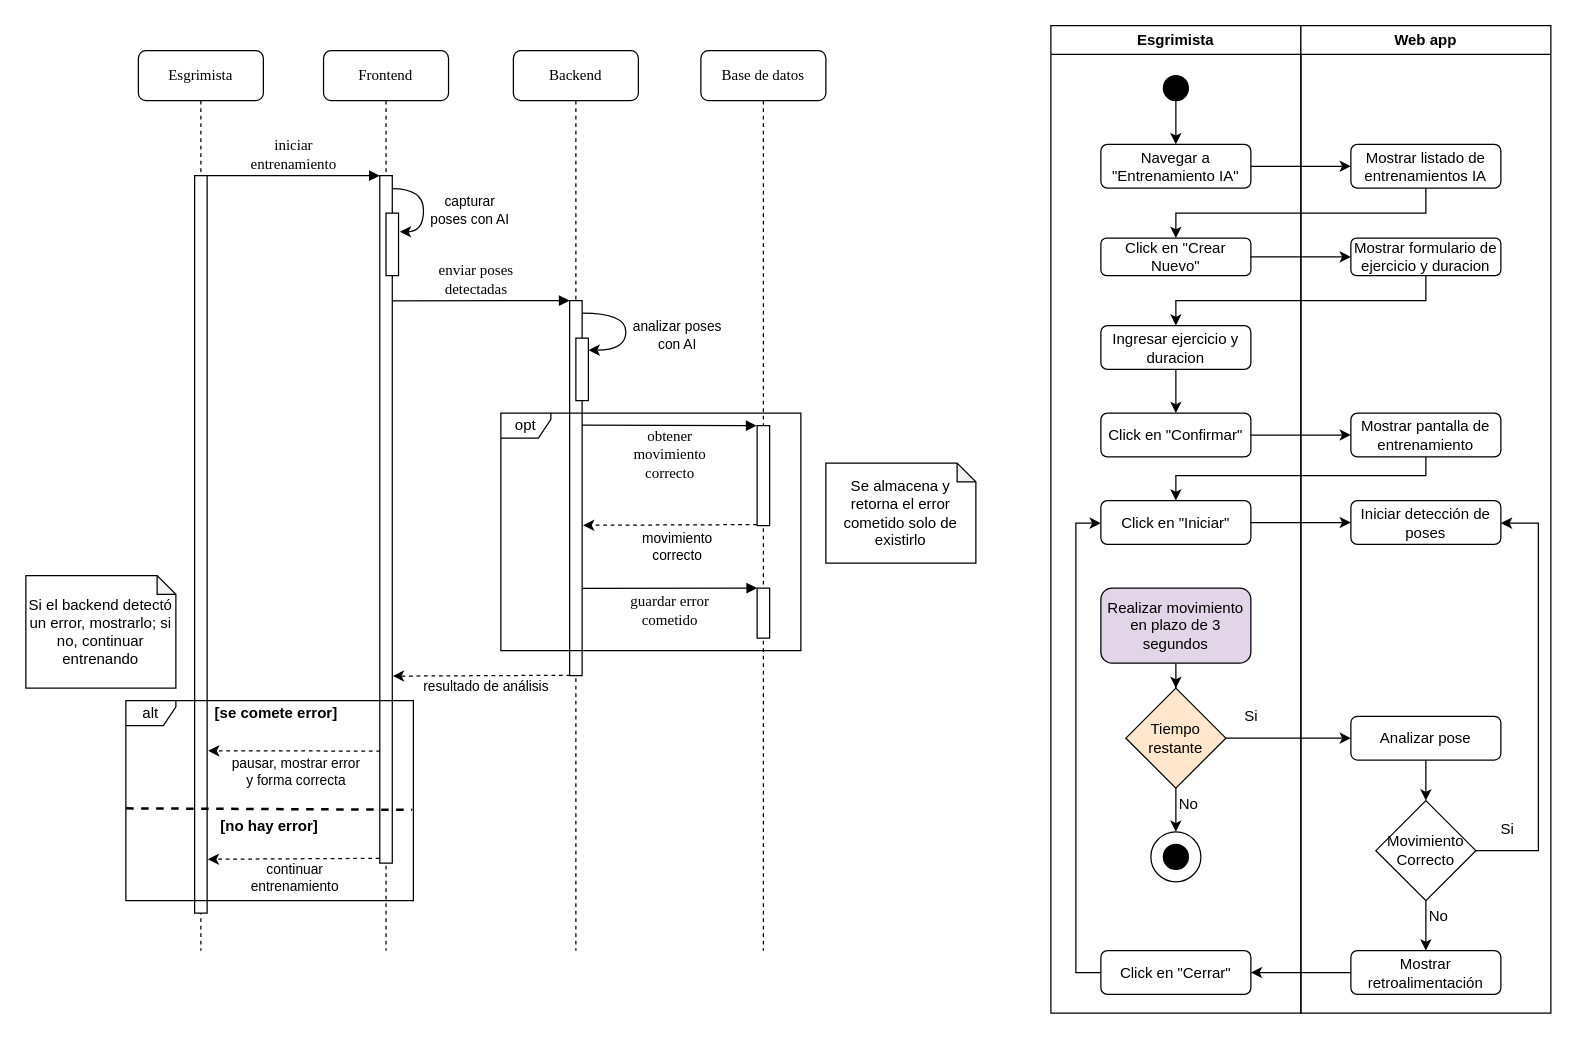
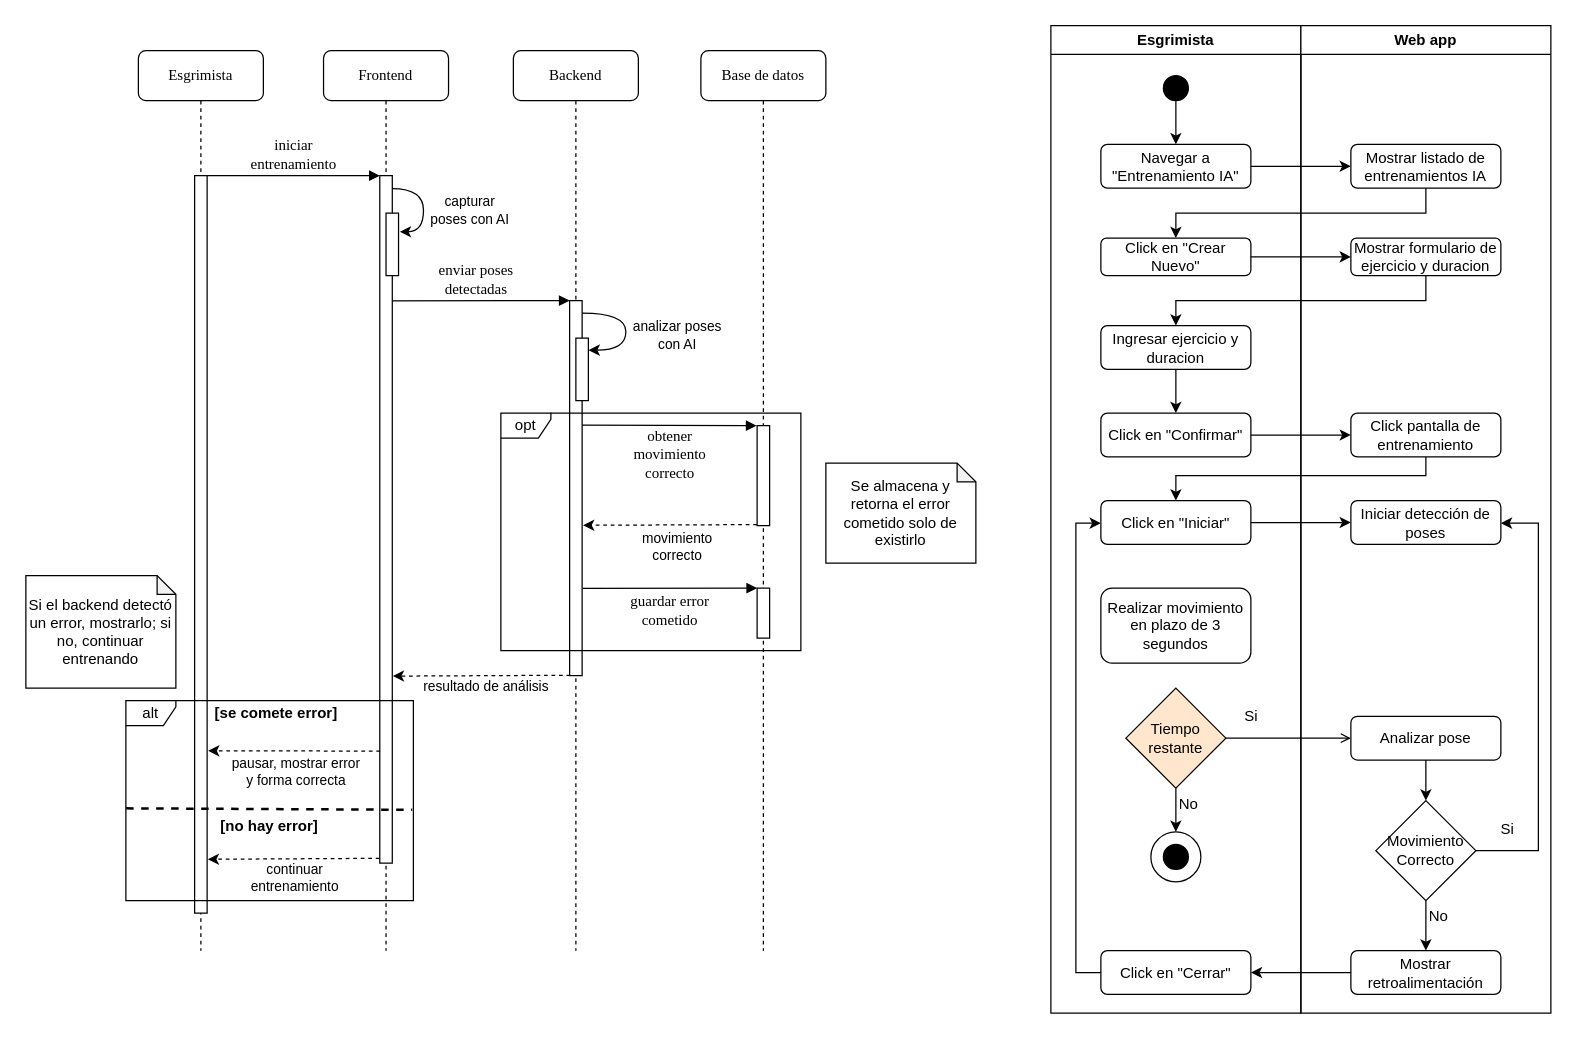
node "Mostrar pantalla de entrenamiento": label "Mostrar pantalla de entrenamiento" -> "Click pantalla de entrenamiento"
node "Realizar movimiento en plazo de 3 segundos": fillcolor #e1d5e7 -> #ffffff
edge "Realizar movimiento en plazo de 3 segundos" -> "Tiempo restante": removed
edge "Tiempo restante" -> "Analizar pose": arrowhead classic -> open
